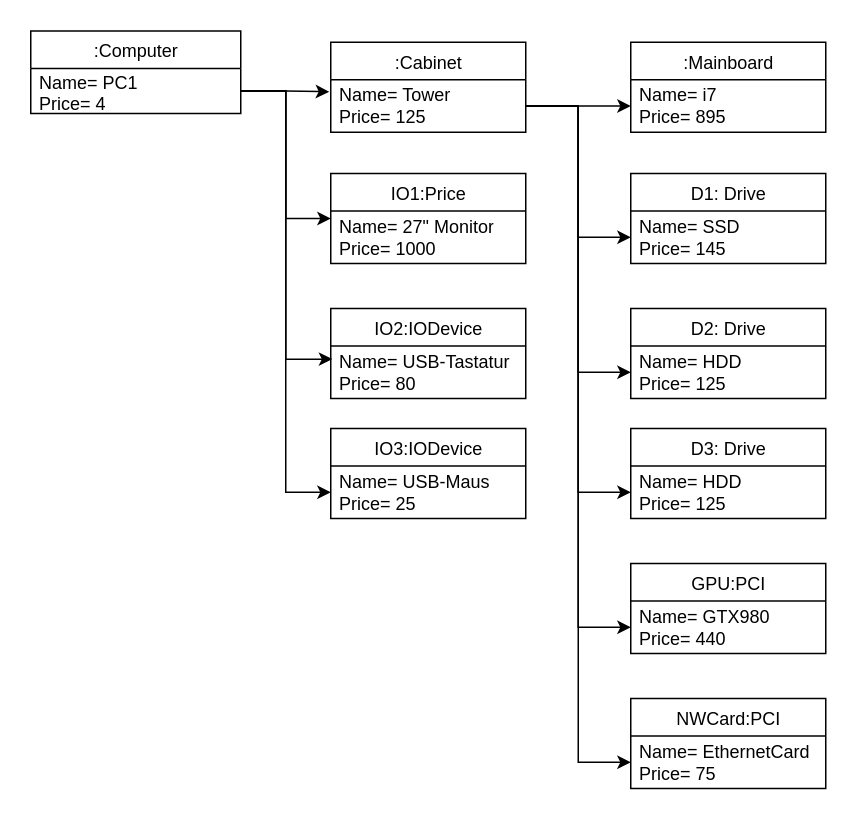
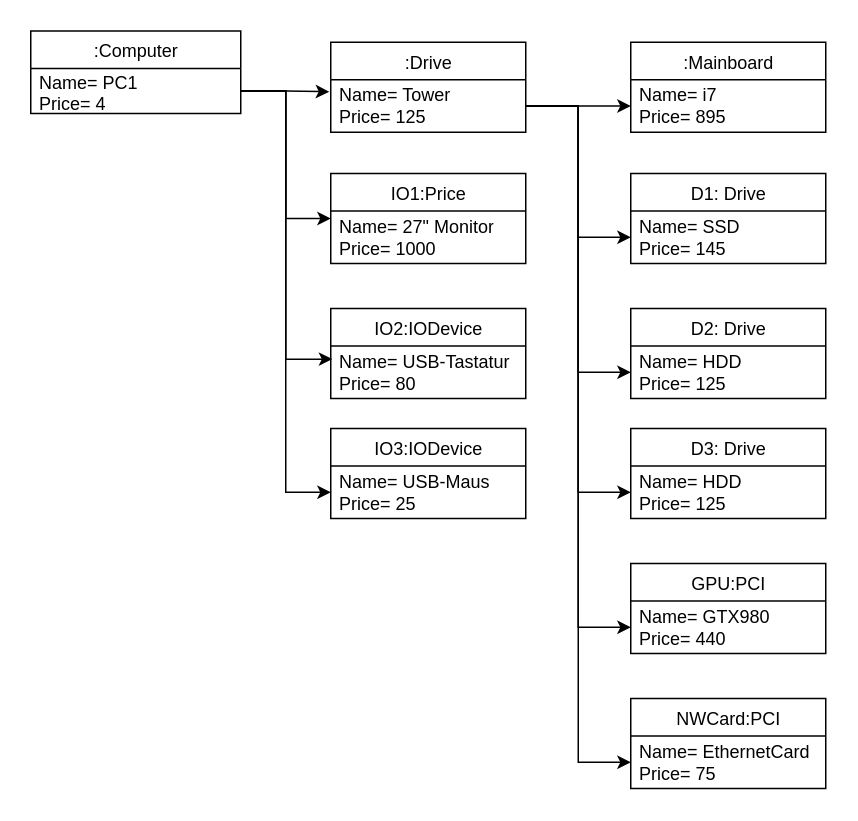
node ":Cabinet": label ":Cabinet" -> ":Drive"
